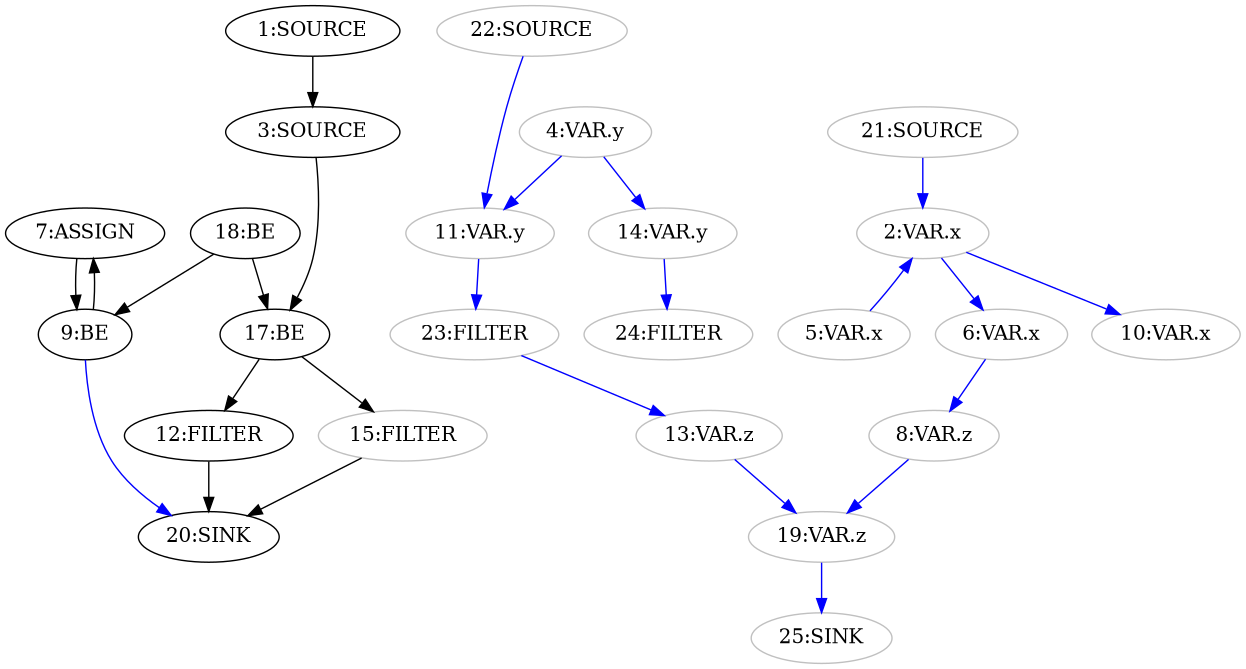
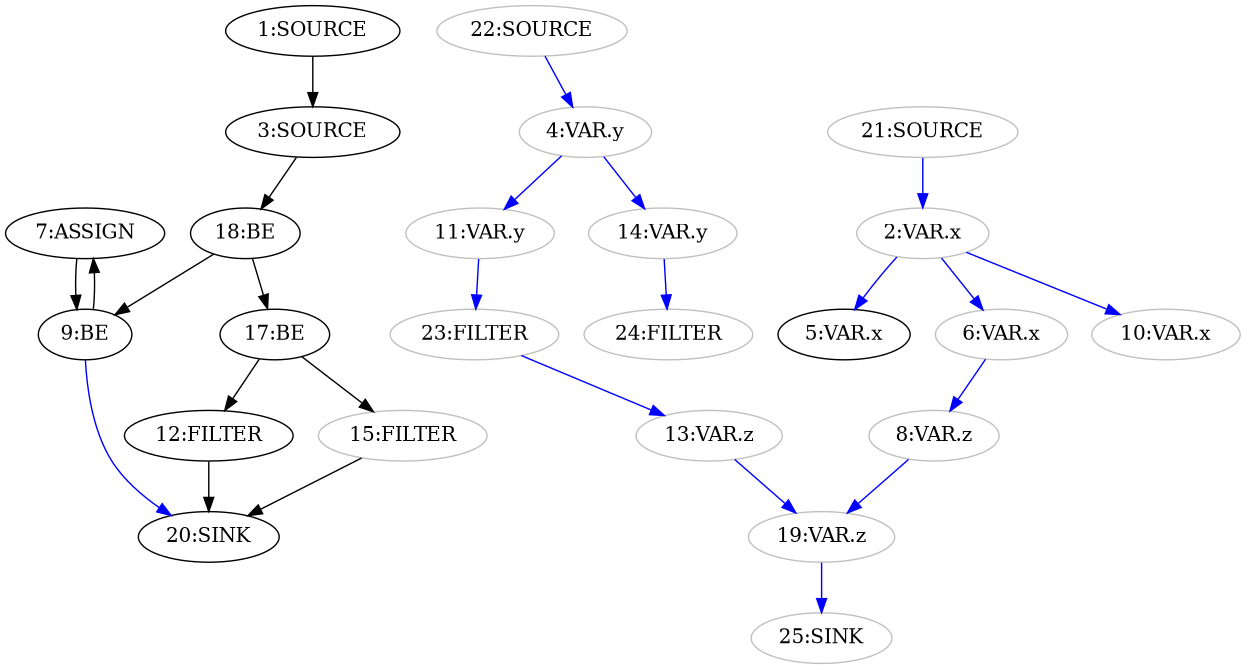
edge "22:SOURCE" -> "11:VAR.y": now "22:SOURCE" -> "4:VAR.y"
edge "3:SOURCE" -> "17:BE": now "3:SOURCE" -> "18:BE"
edge "5:VAR.x" -> "2:VAR.x": reversed
node "5:VAR.x": color grey -> black
